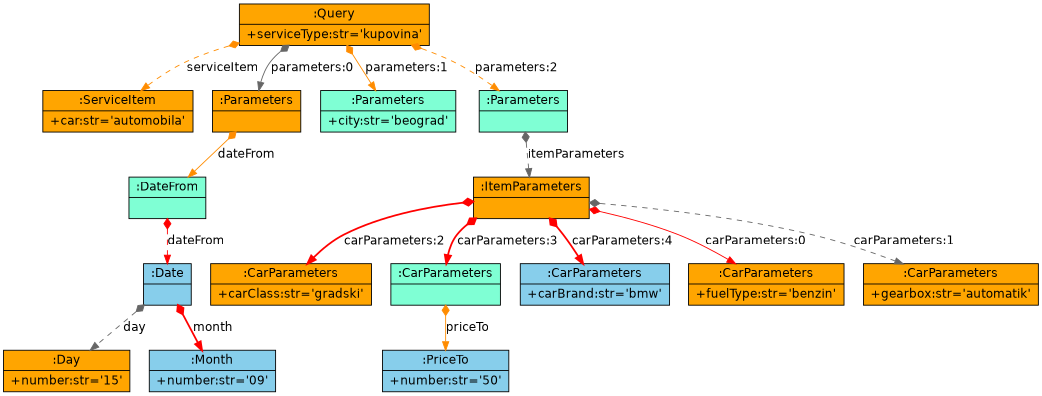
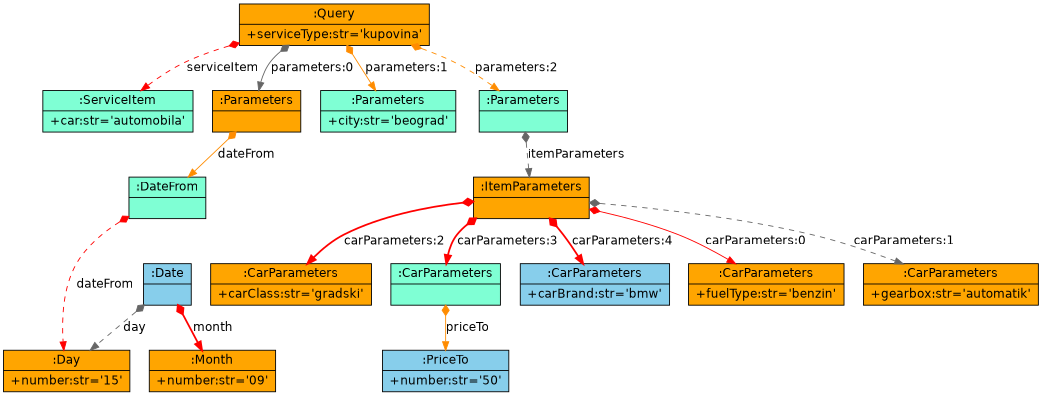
edge ":Query" -- ":ServiceItem": color darkorange -> red
node ":ServiceItem": fillcolor orange -> aquamarine
edge ":DateFrom" -- ":Date": now ":DateFrom" -- ":Day"
node ":Month": fillcolor skyblue -> orange
